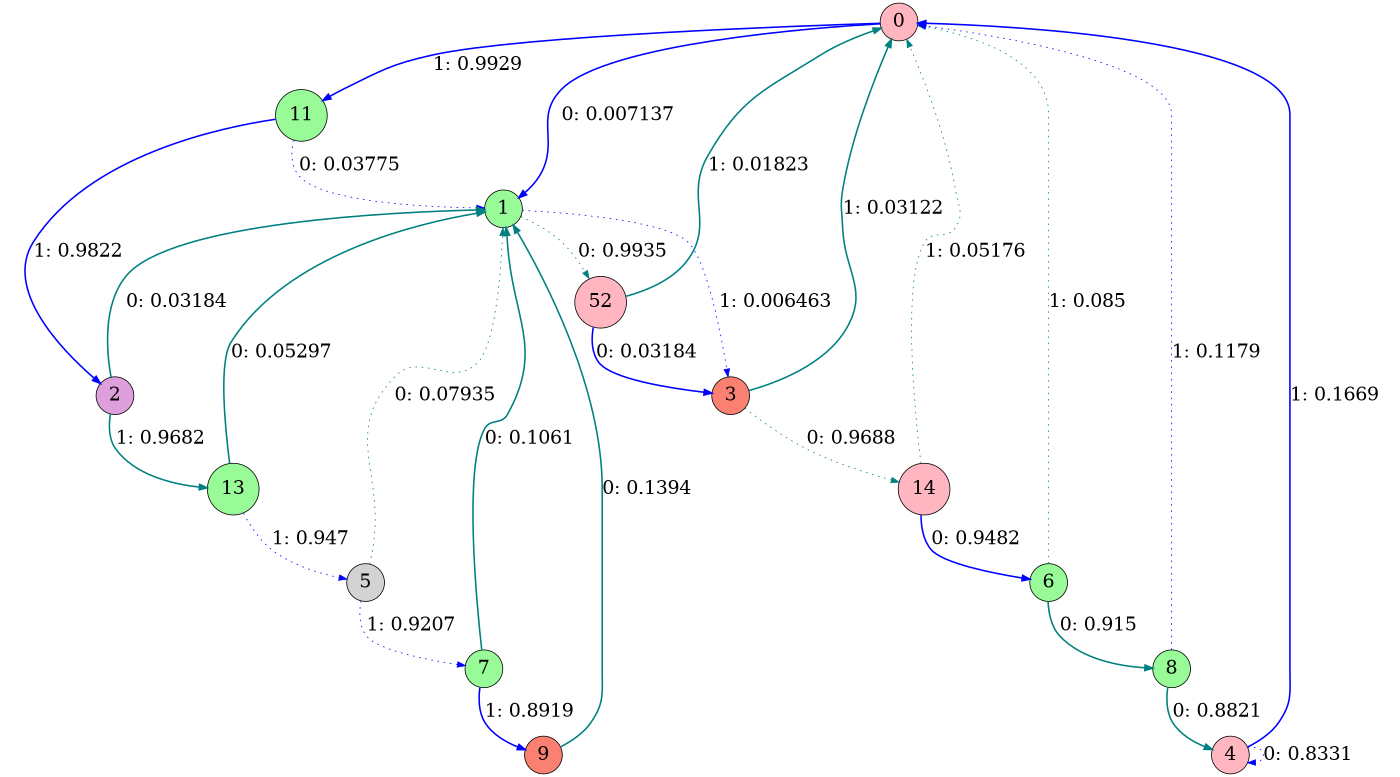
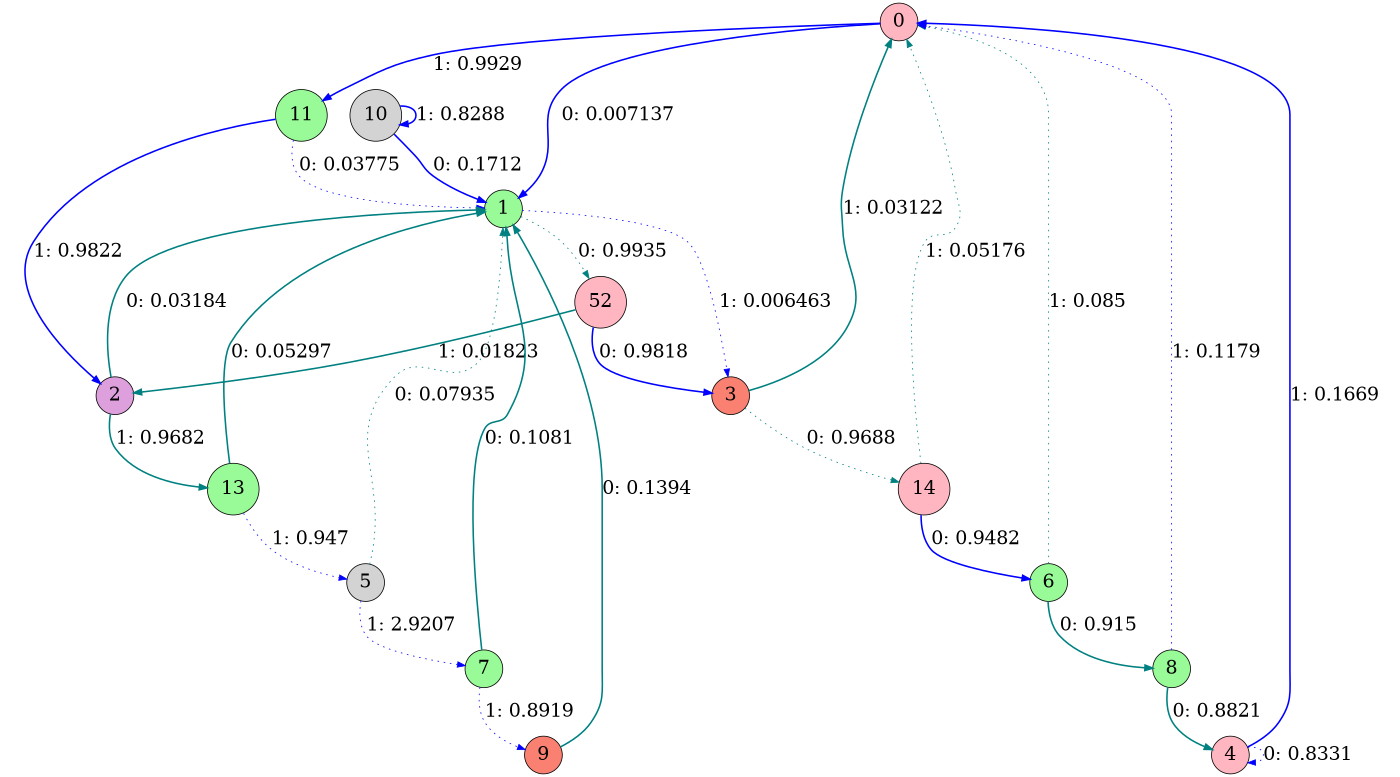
node "10": added
edge "52" -> "0": now "52" -> "2"
edge "52" -> "3": label "0: 0.03184  " -> "0: 0.9818   "
edge "7" -> "1": label "0: 0.1061   " -> "0: 0.1081   "
edge "5" -> "7": label "1: 0.9207   " -> "1: 2.9207   "
edge "7" -> "9": style bold -> dotted
